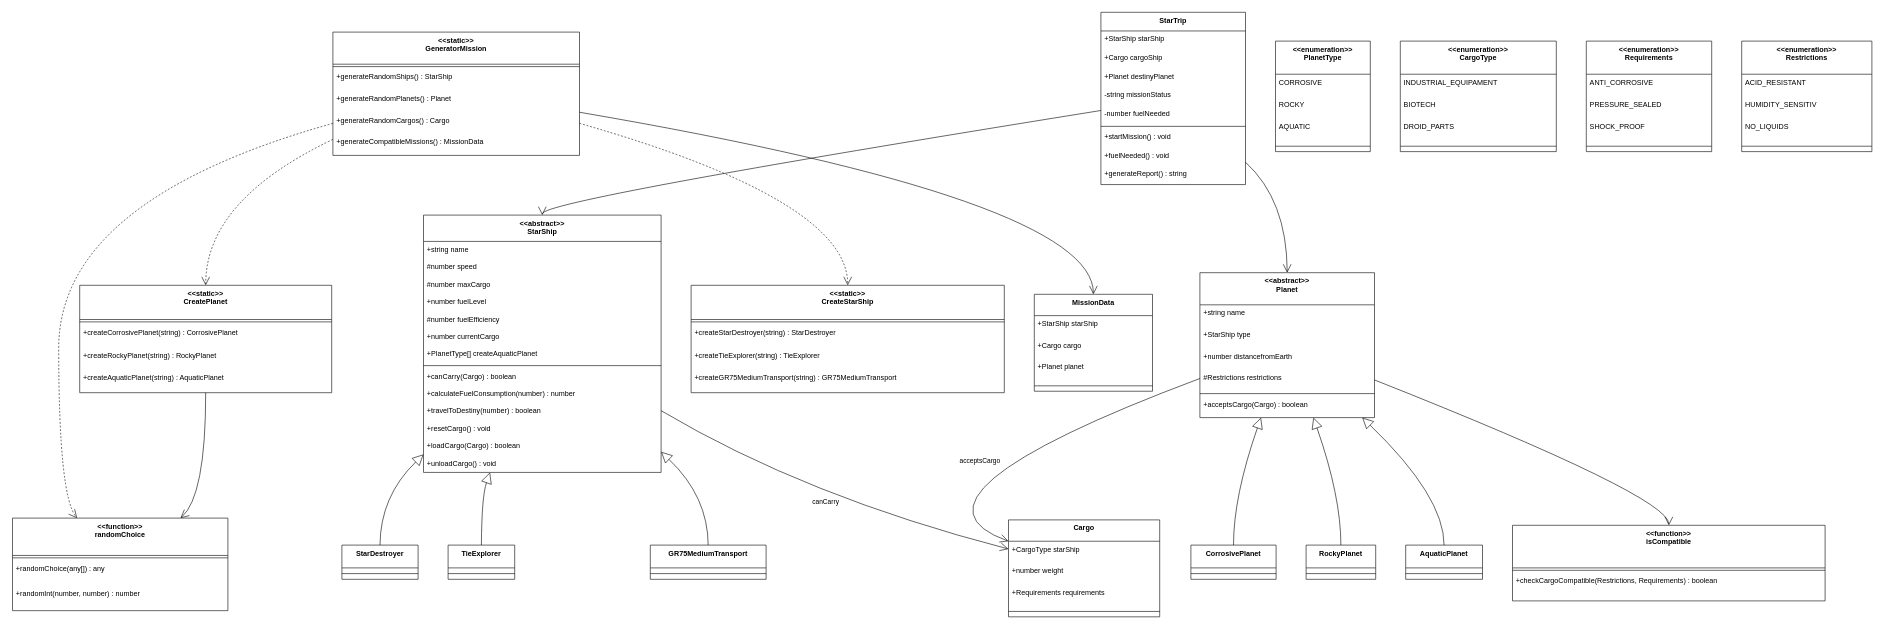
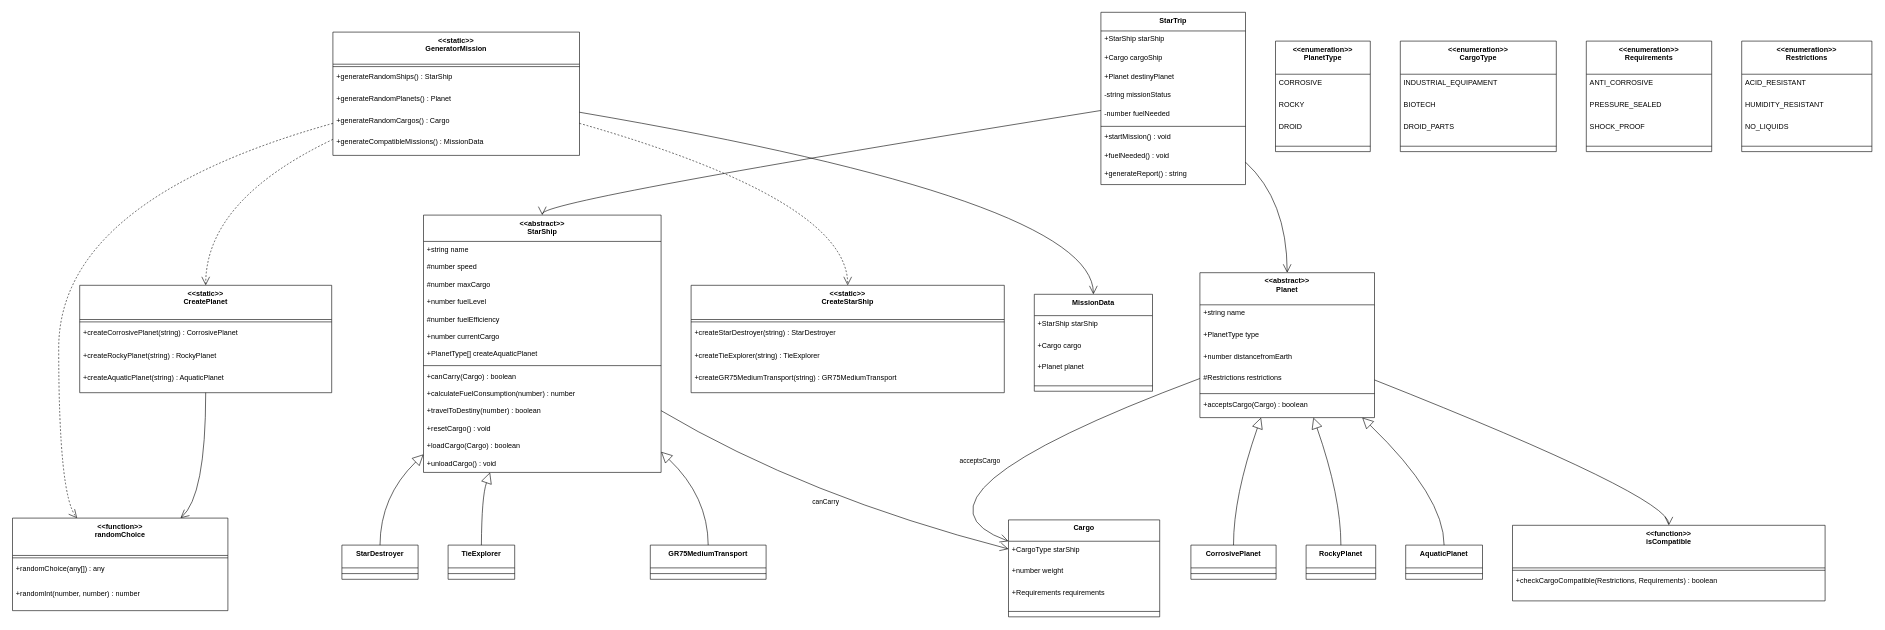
node "HUMIDITY_SENSITIV": label "HUMIDITY_SENSITIV" -> "HUMIDITY_RESISTANT"
node "AQUATIC": label "AQUATIC" -> "DROID"
node "+StarShip type": label "+StarShip type" -> "+PlanetType type"
